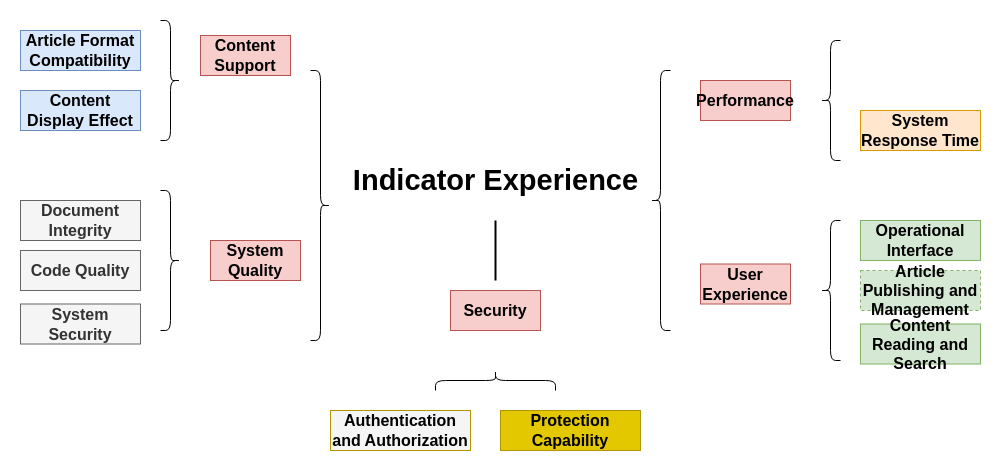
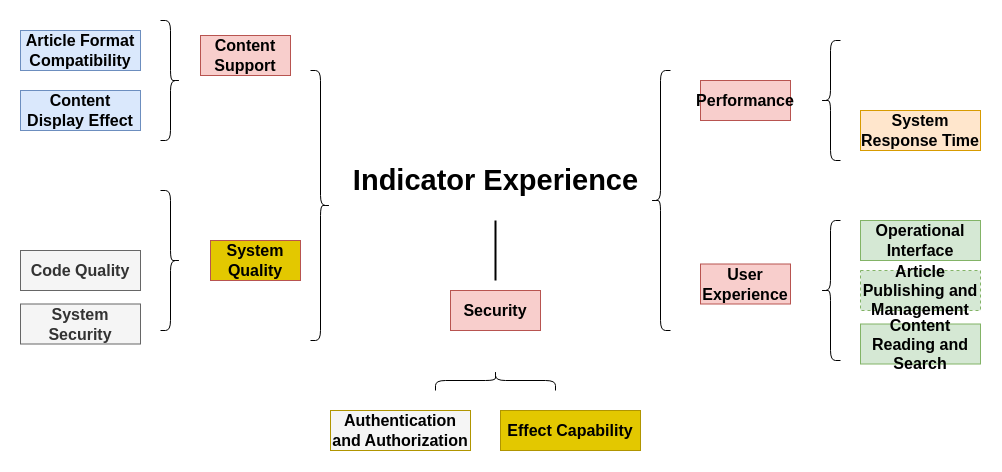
node "Document Integrity": removed
node "System Quality": fillcolor #f8cecc -> #e3c800
node "Protection Capability": label "Protection Capability" -> "Effect Capability"
